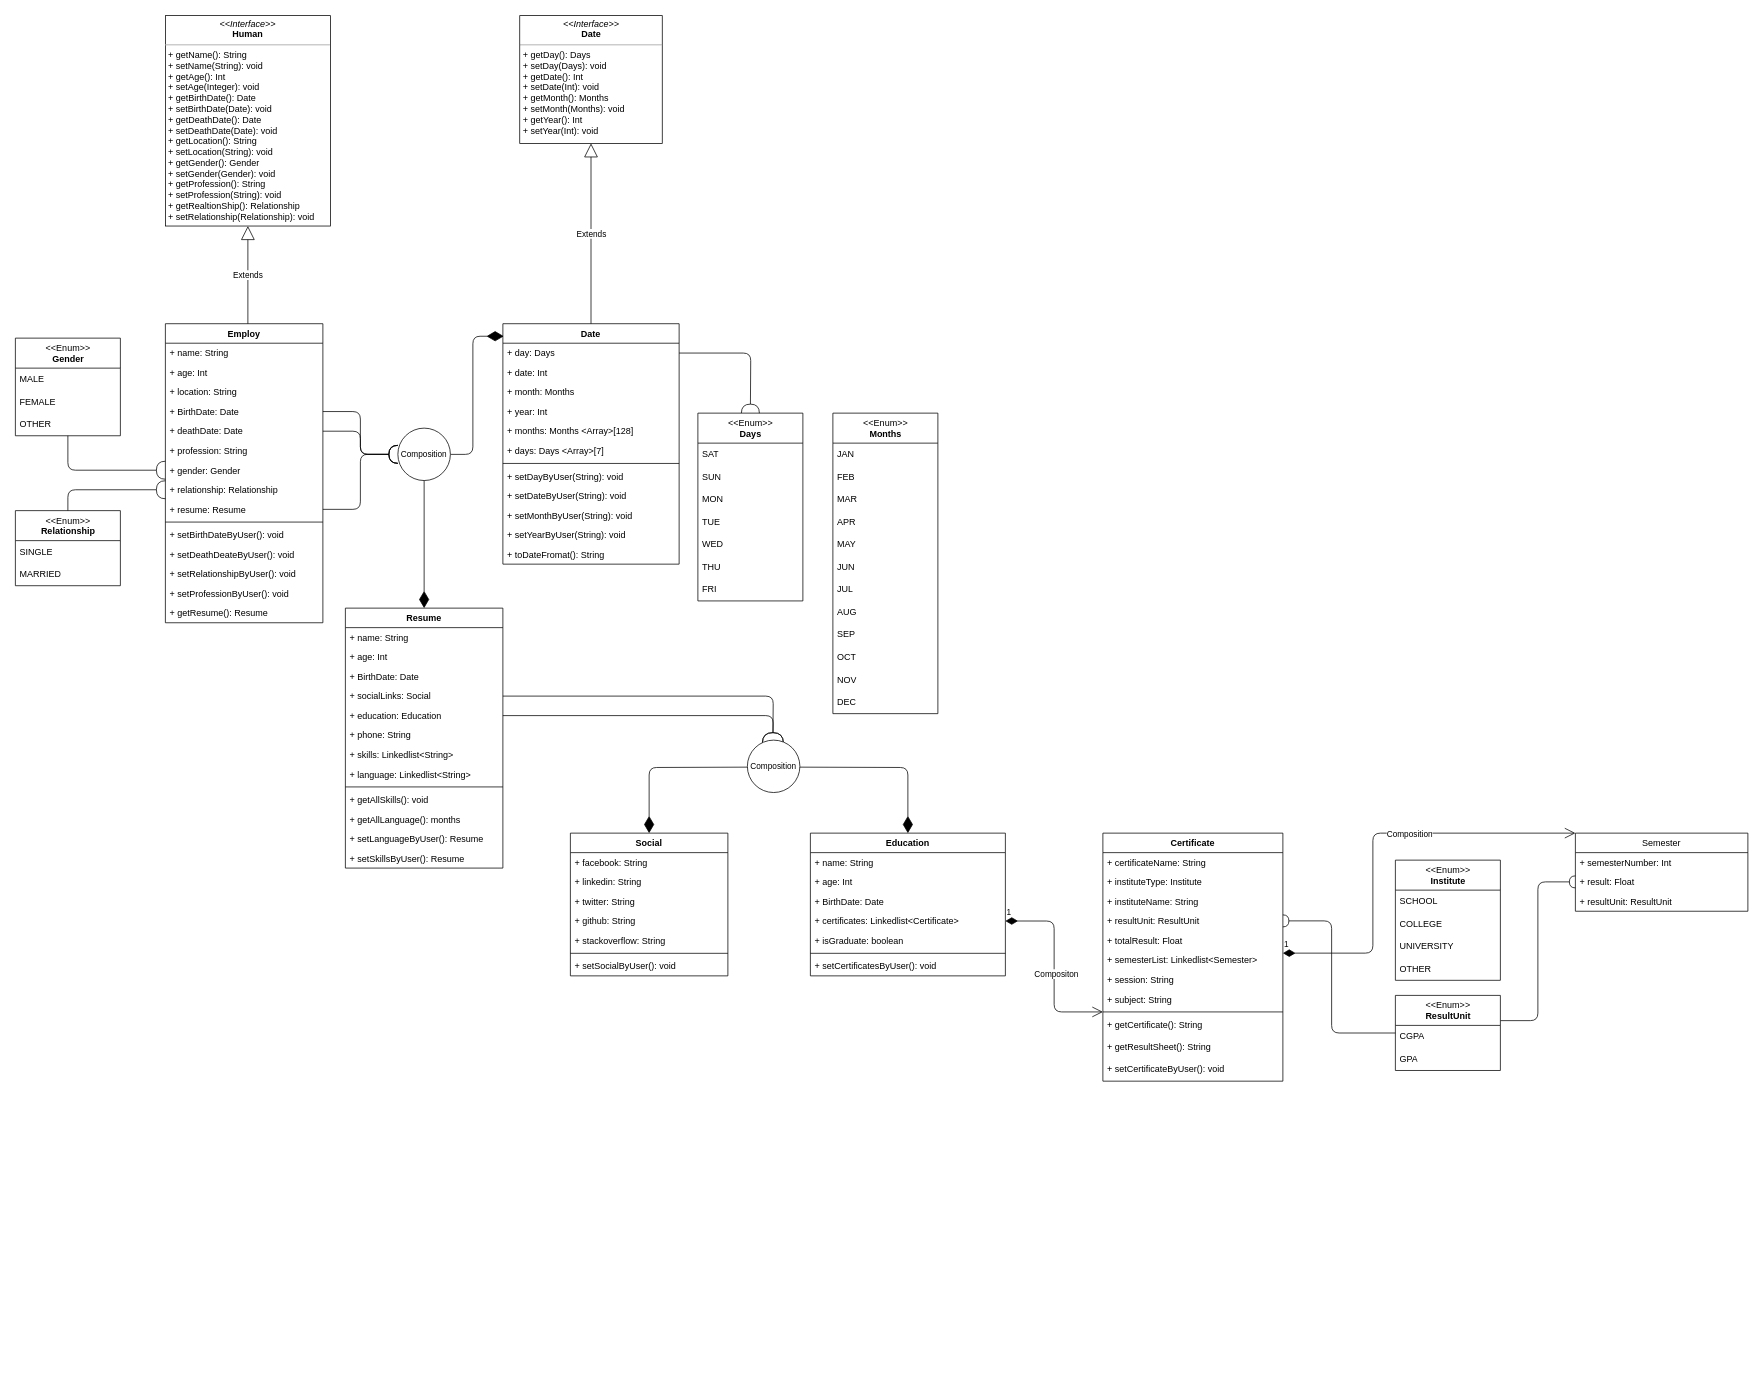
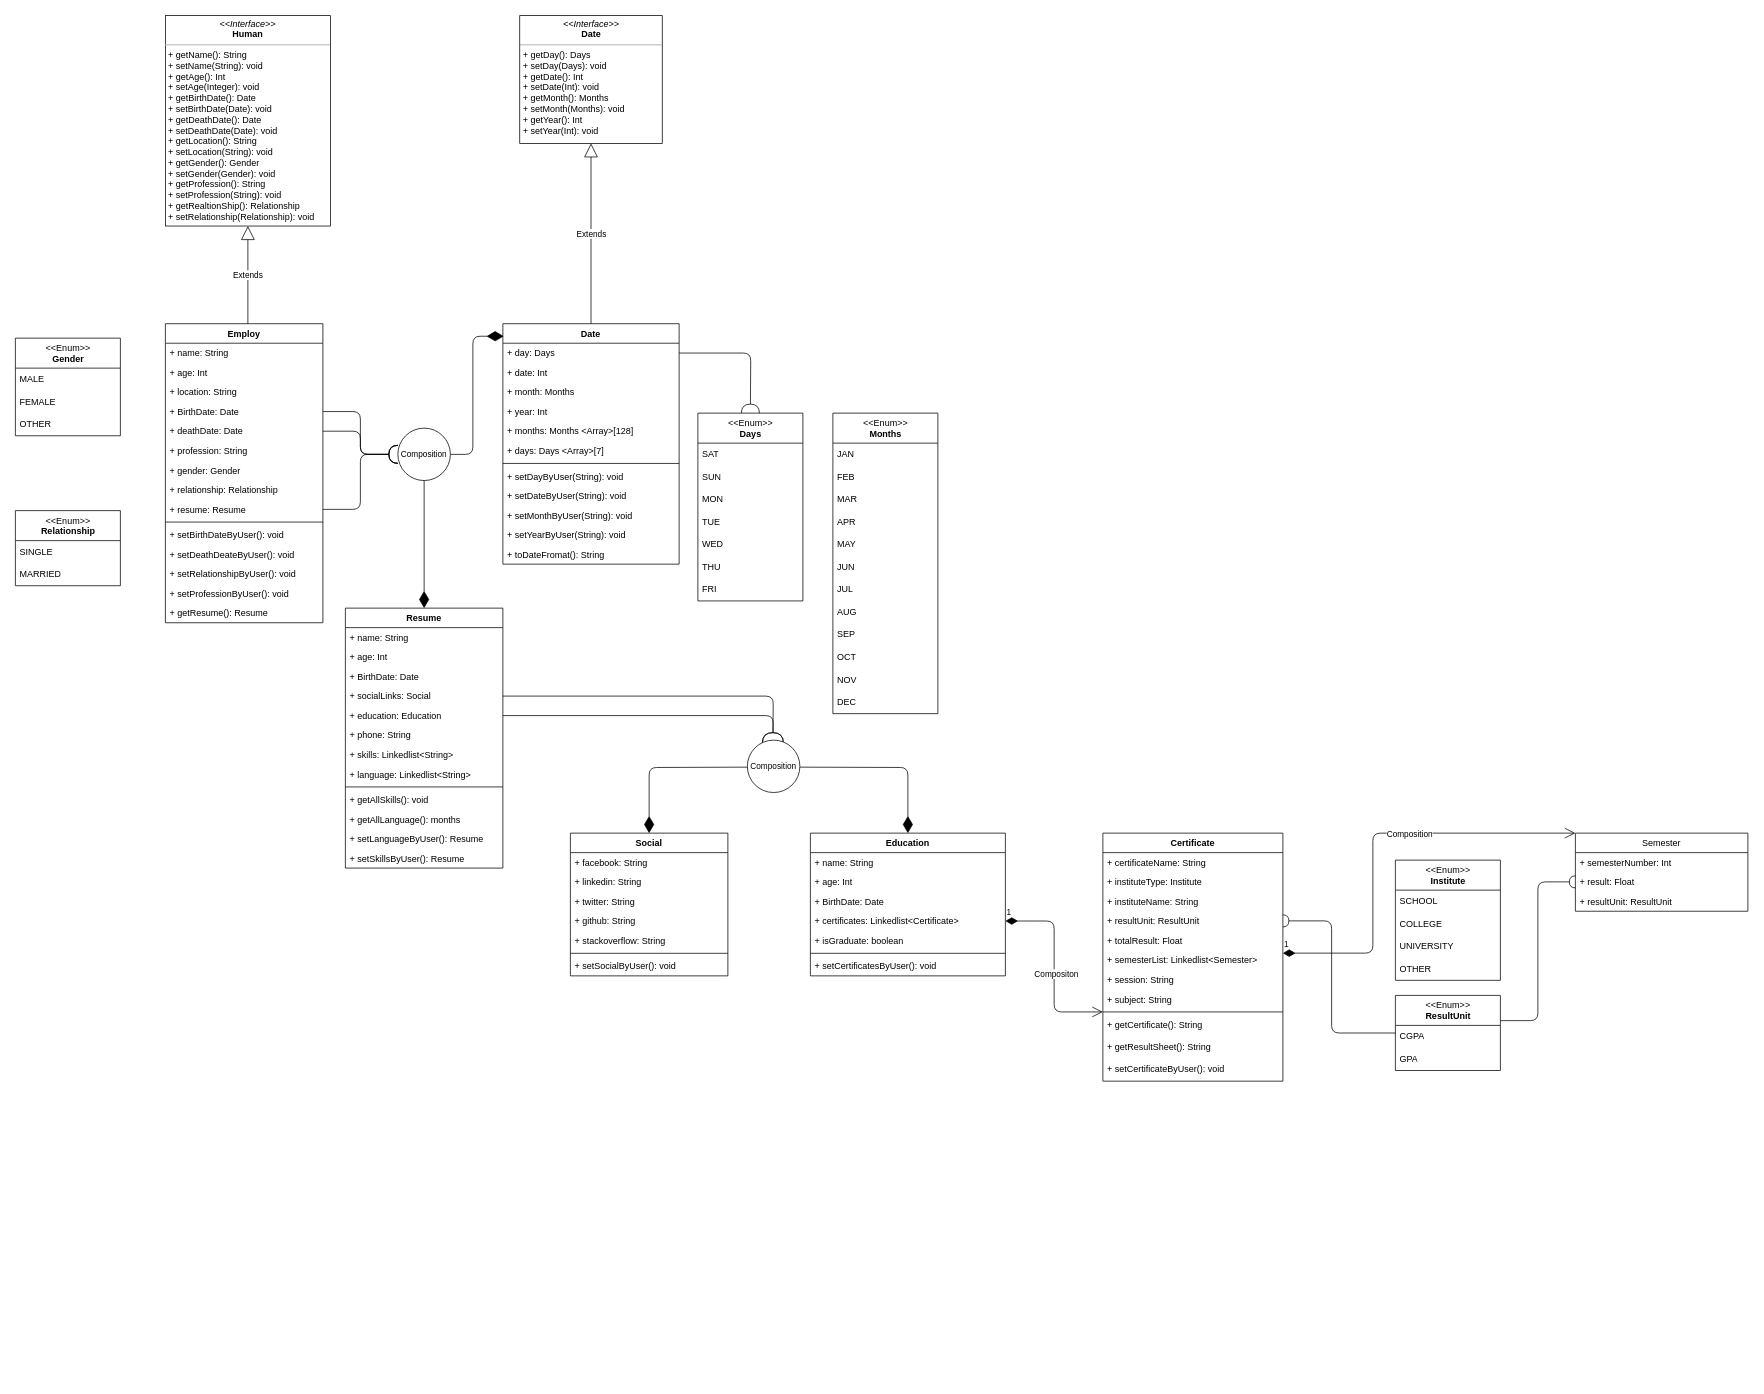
edge "<<Enum>> Gender" -> "+ gender: Gender": removed
edge "<<Enum>> Relationship" -> "+ relationship: Relationship": removed
